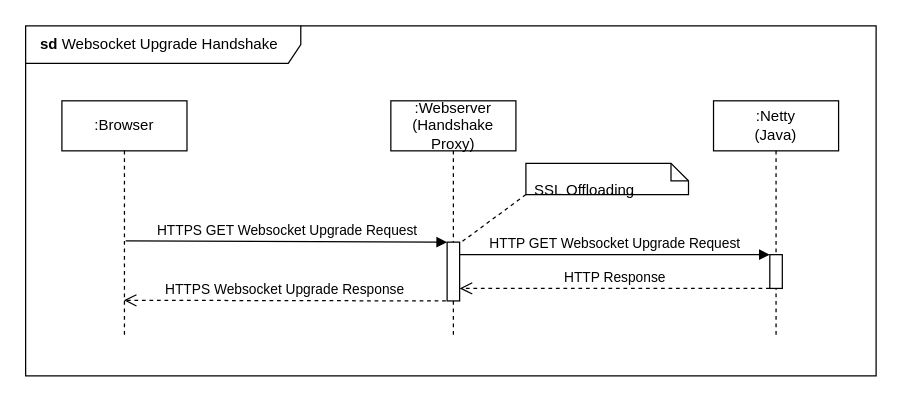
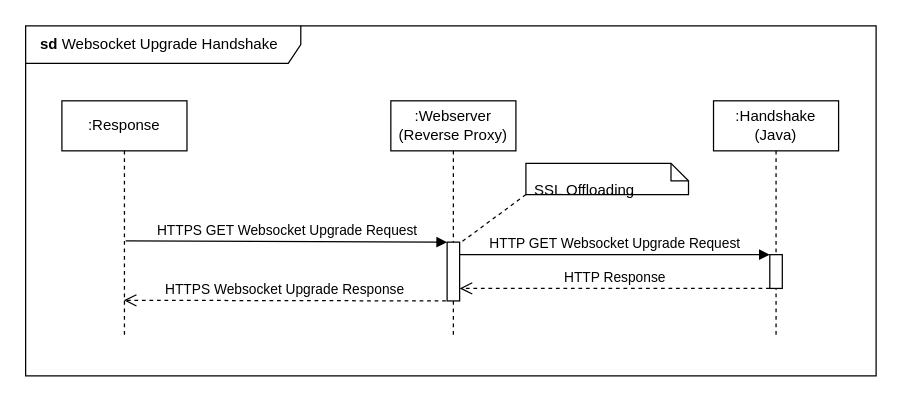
node ":Browser": label ":Browser" -> ":Response"
node ":Webserver (Handshake Proxy)": label ":Webserver (Handshake Proxy)" -> ":Webserver (Reverse Proxy)"
node ":Netty (Java)": label ":Netty (Java)" -> ":Handshake (Java)"
